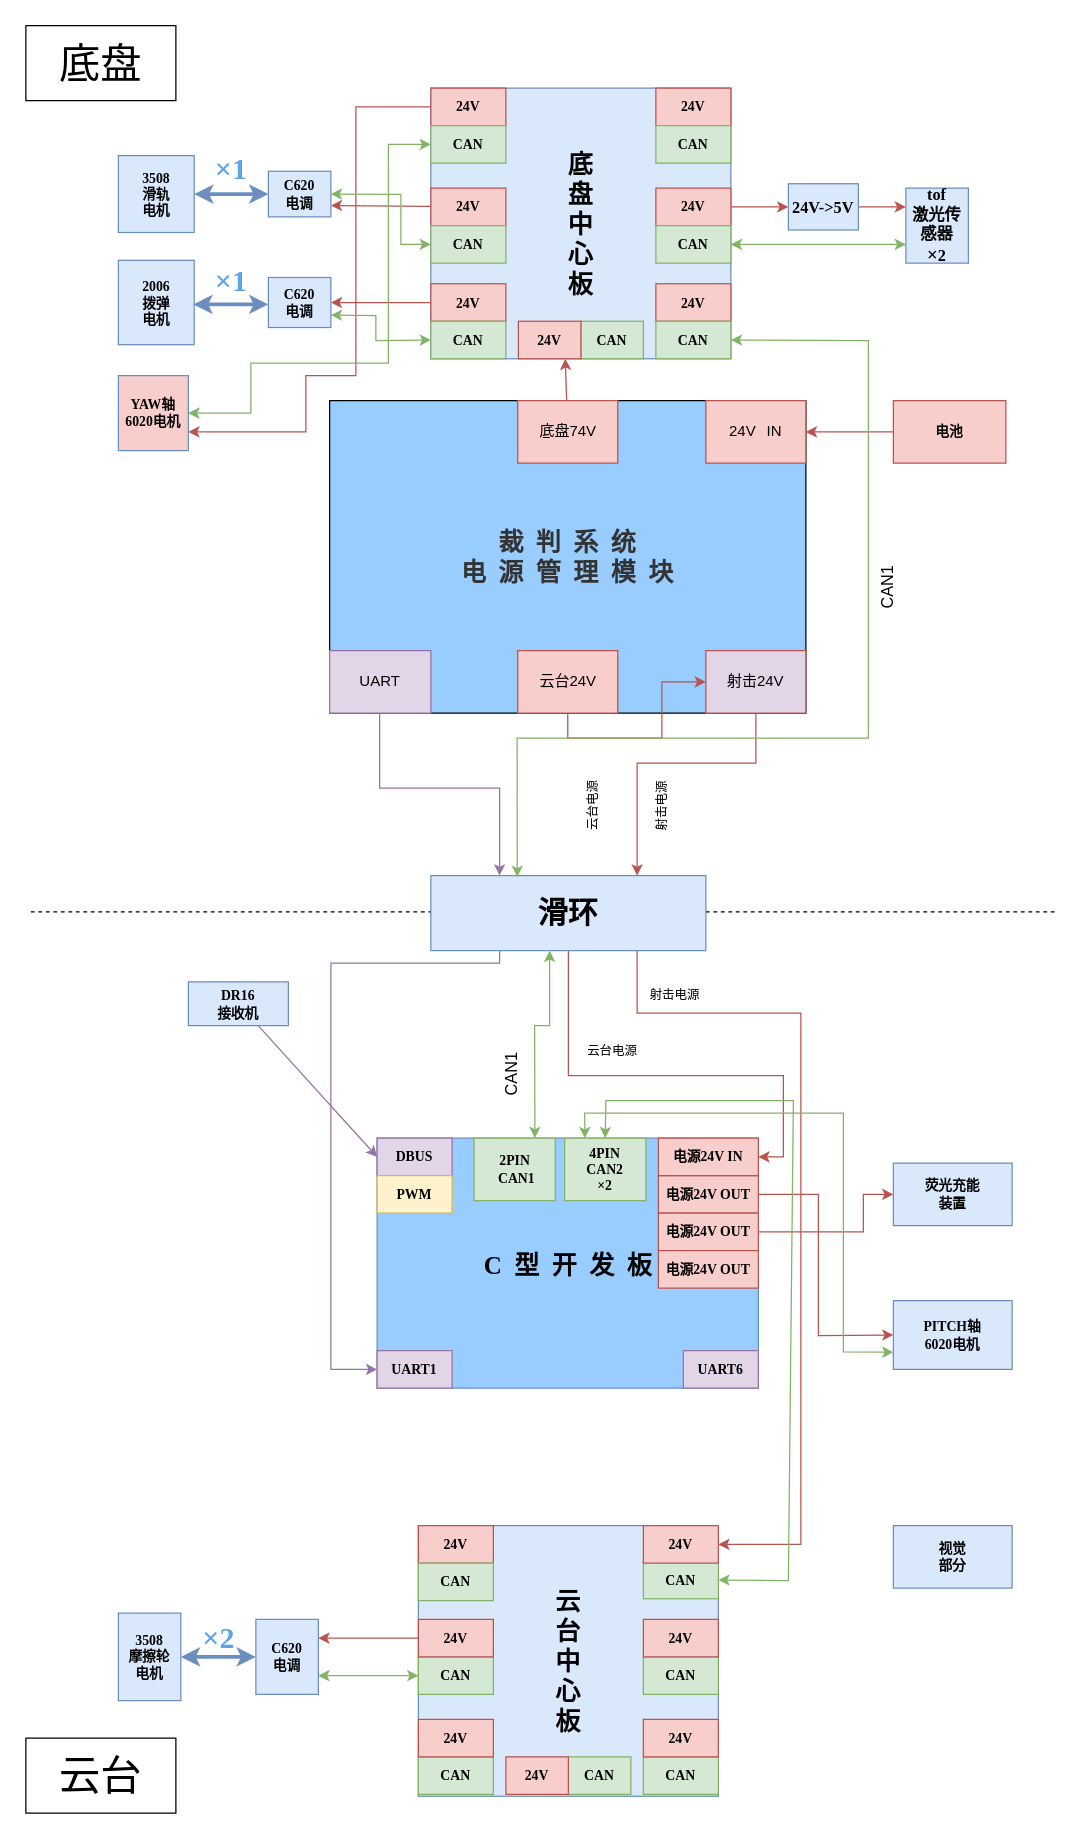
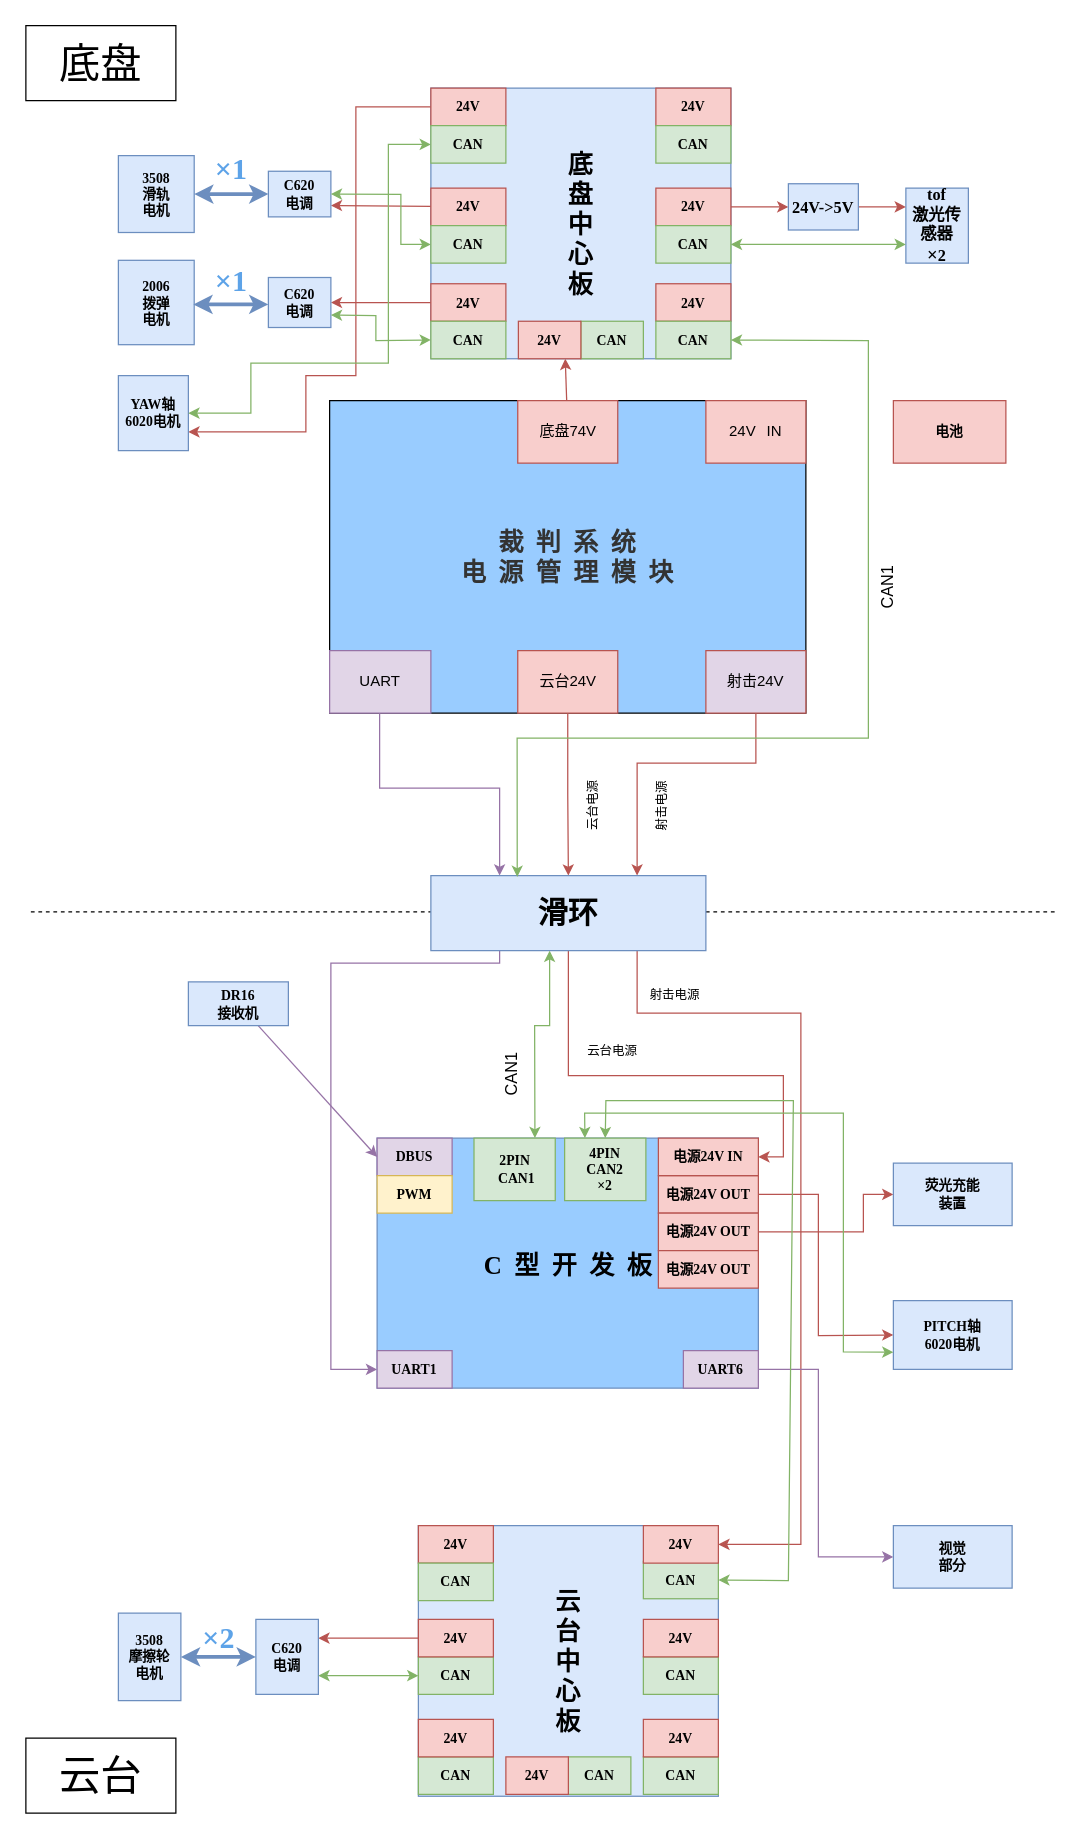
node "YAW轴 6020电机": fillcolor #f8cecc -> #dae8fc
edge "电池" -> "24V IN": removed
edge "云台24V" -> "射击24V": now "云台24V" -> "滑环"
edge "UART6" -> "视觉 部分": added
